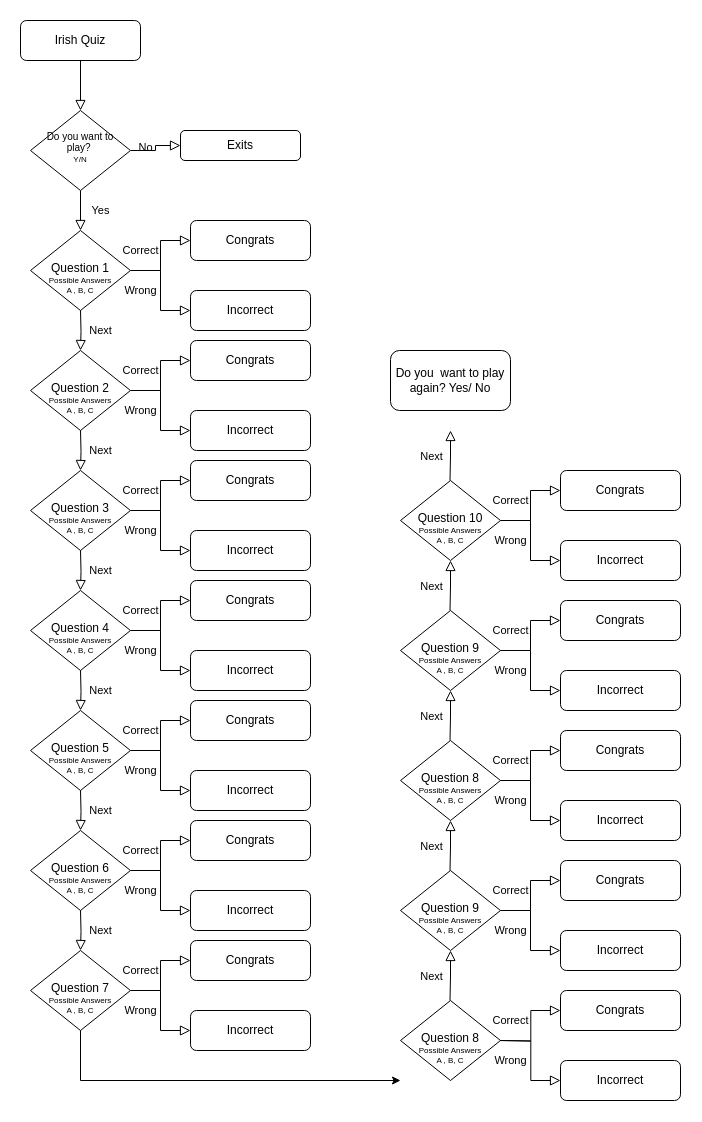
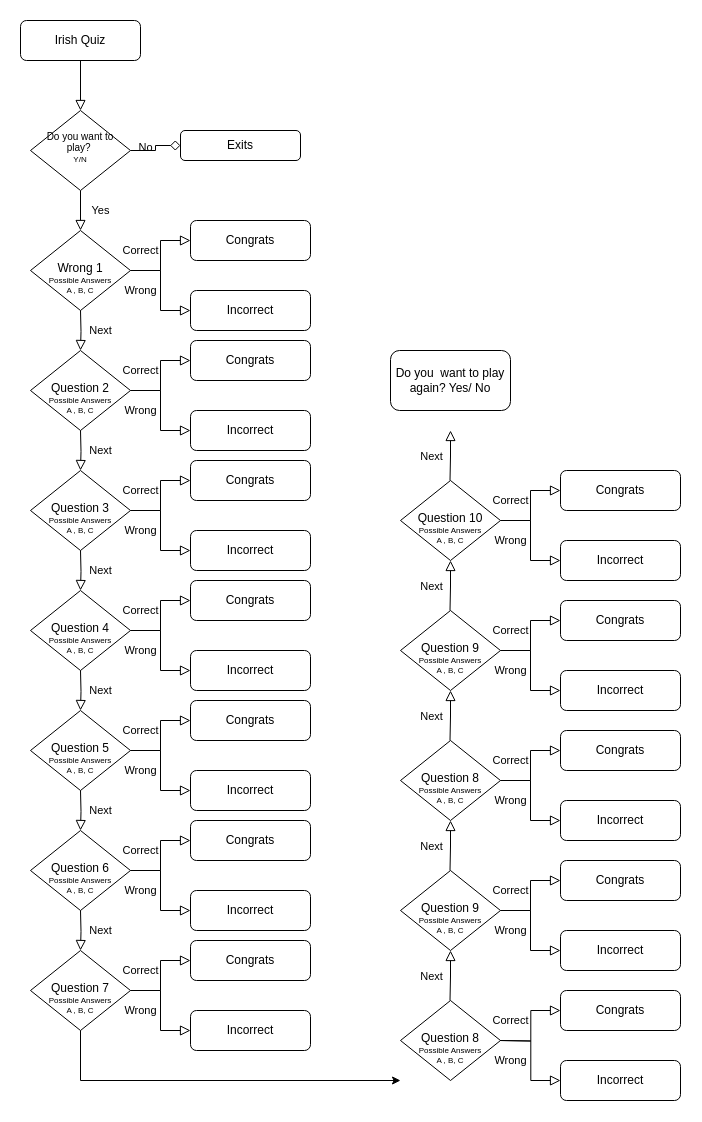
edge "Do you want to play? Y/N" -> "Exits": arrowhead block -> diamond
node "Question 1": label "Question 1" -> "Wrong 1"
